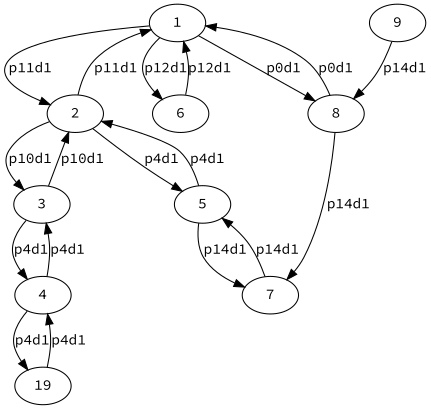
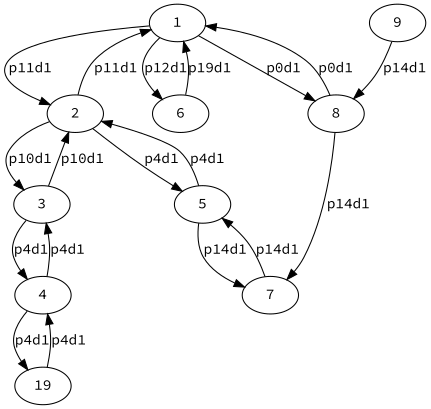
edge "6" -> "1": label "p12d1" -> "p19d1"
